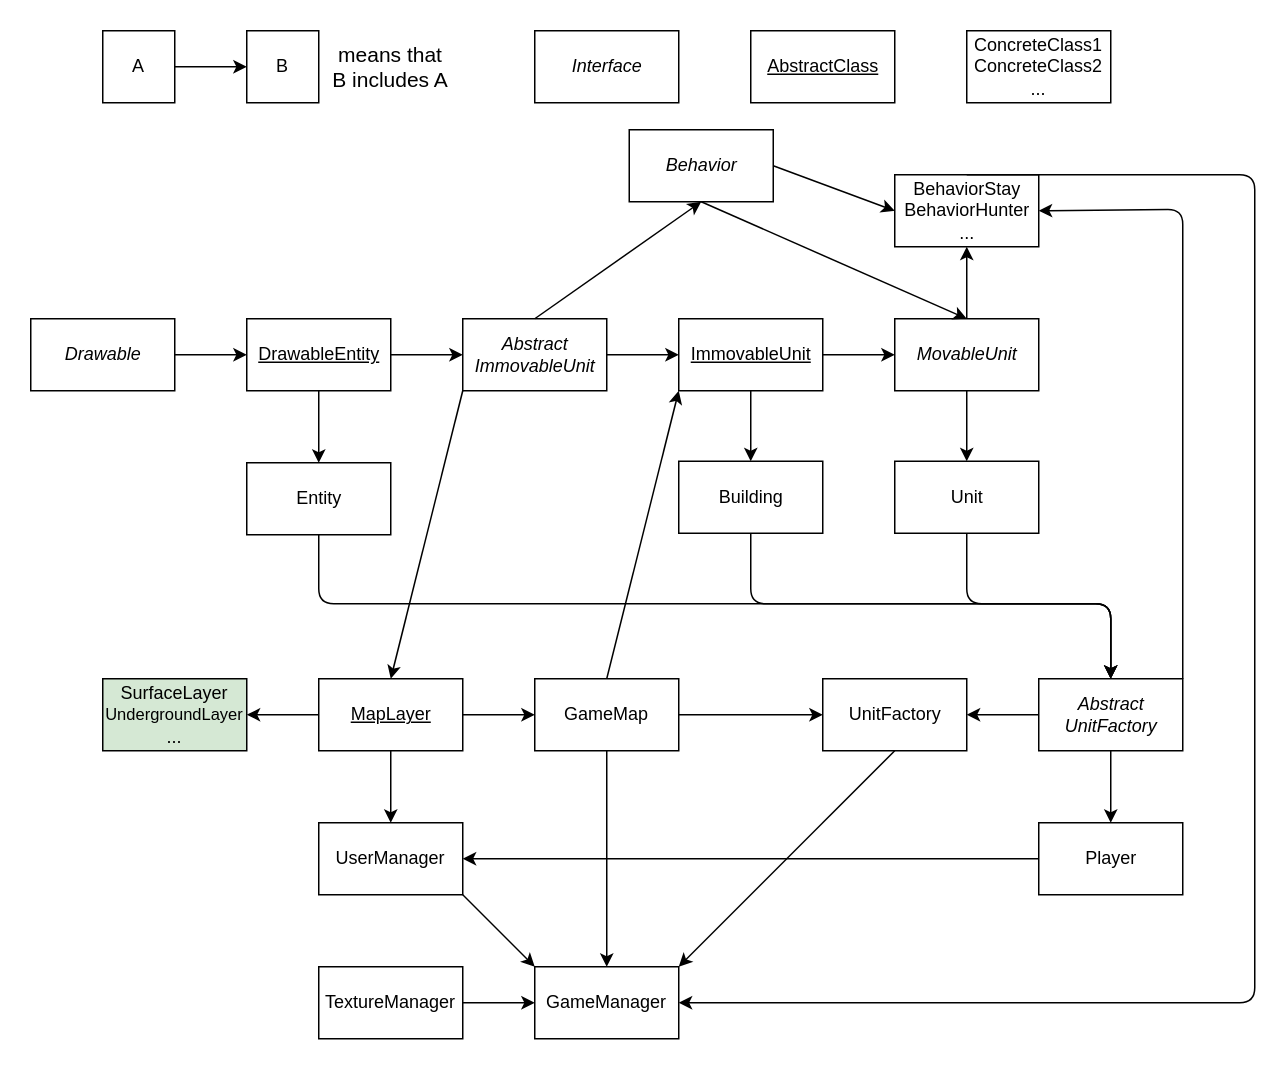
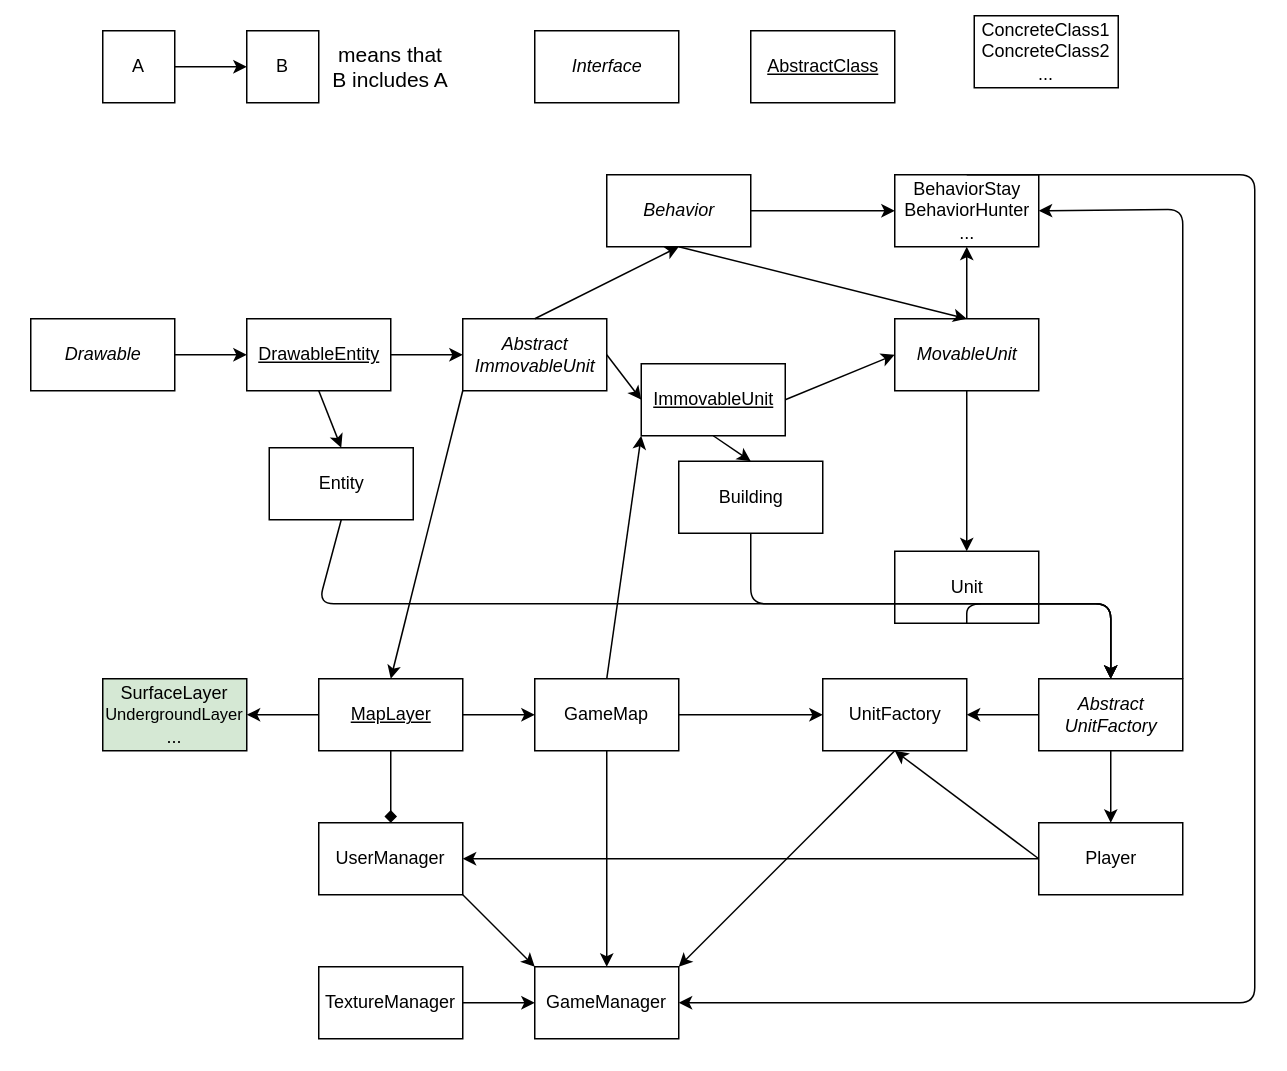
node "ConcreteClass1 ConcreteClass2 ...": moved (1039, 67) -> (1046, 52)
node "Behavior": moved (701, 166) -> (679, 211)
node "ImmovableUnit": moved (751, 355) -> (713, 400)
node "Unit": moved (967, 497) -> (967, 587)
node "Entity": moved (319, 499) -> (341, 484)
edge "Player" -> "UnitFactory": added
edge "MapLayer" -> "UserManager": arrowhead classic -> diamond
